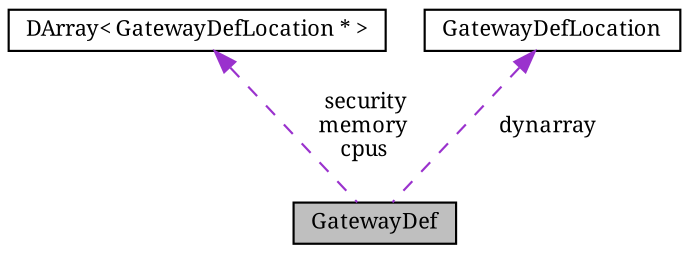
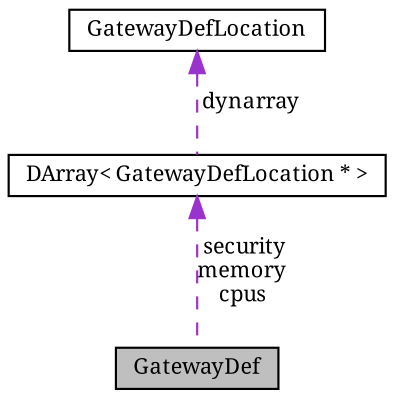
edge "GatewayDef" -> "GatewayDefLocation": now "DArray< GatewayDefLocation * >" -> "GatewayDefLocation"
